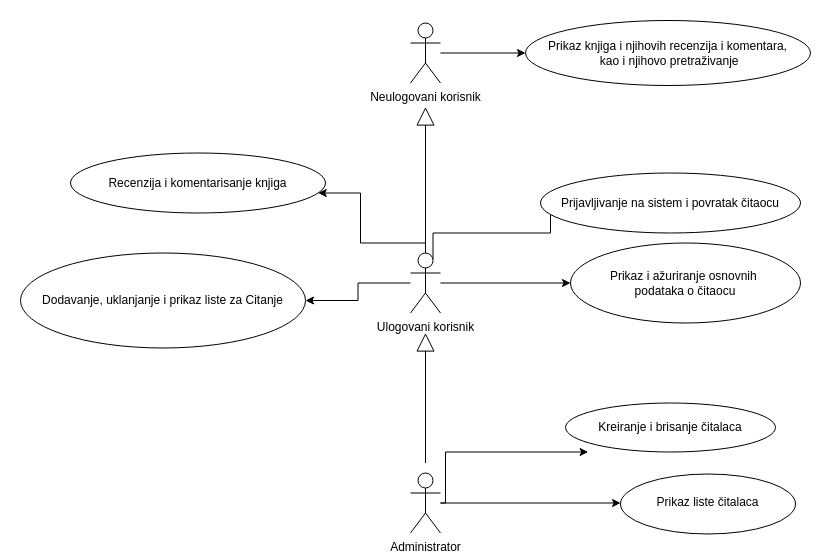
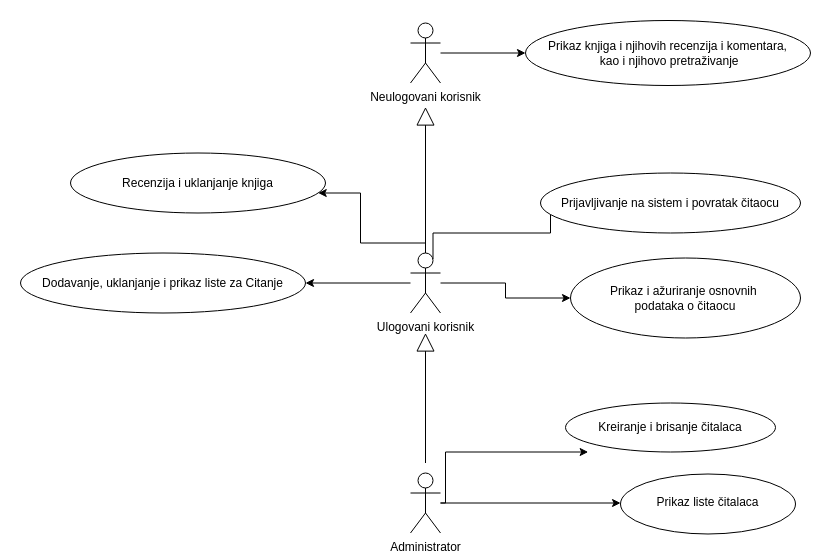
node "Recenzija i komentarisanje knjiga": label "Recenzija i komentarisanje knjiga" -> "Recenzija i uklanjanje knjiga"
node "Prikaz i ažuriranje osnovnih podataka o čitaocu": moved (686, 283) -> (686, 298)
node "Dodavanje, uklanjanje i prikaz liste za Citanje": size 285x95 -> 285x60
